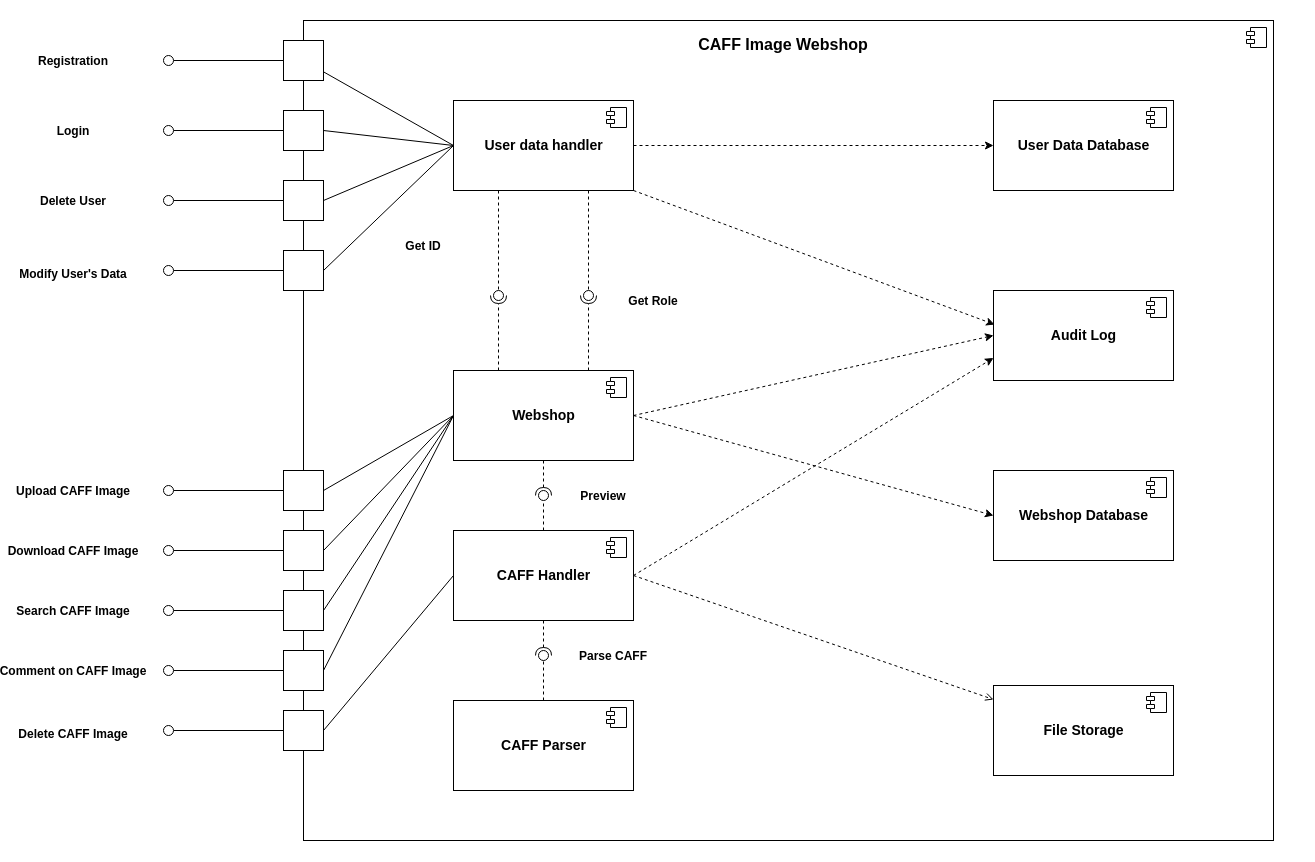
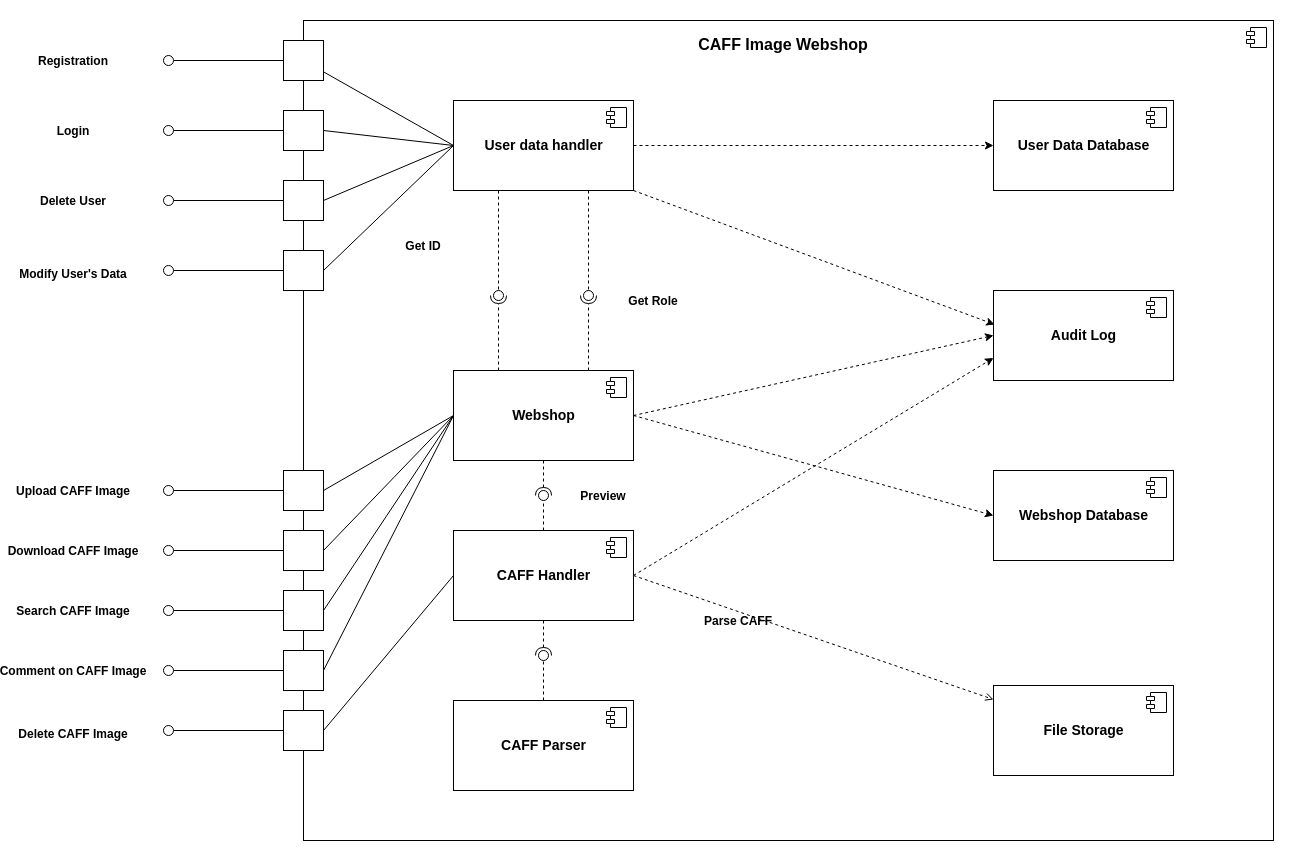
node "Parse CAFF": moved (614, 656) -> (739, 621)
